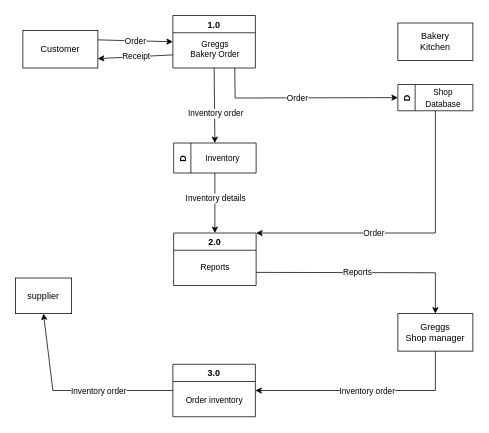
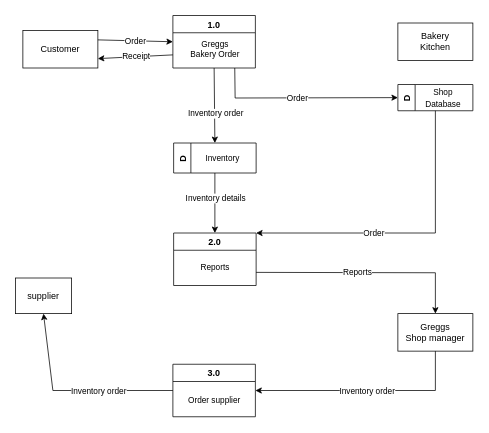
node "Order inventory": label "Order inventory" -> "Order supplier"
